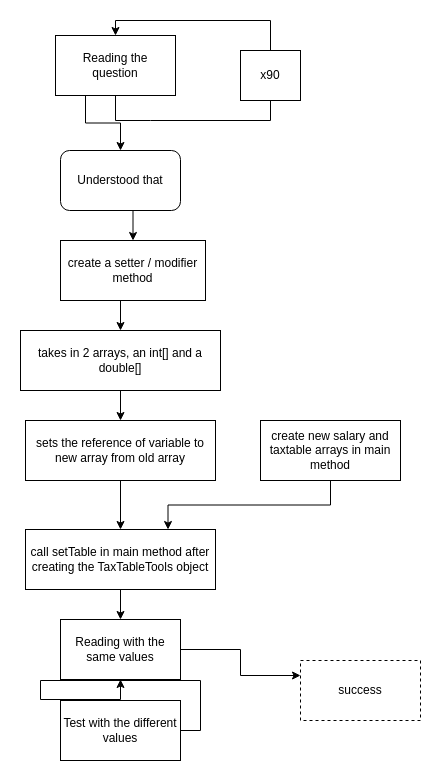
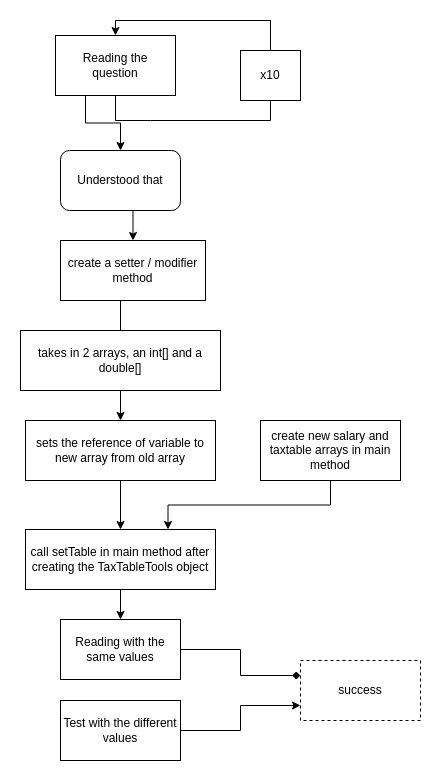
node "x90": label "x90" -> "x10"
edge "create a setter / modifier method" -> "takes in 2 arrays, an int[] and a double[]": arrowhead classic -> none
edge "Reading with the same values" -> "success": arrowhead classic -> diamond
edge "Test with the different values" -> "Reading with the same values": now "Test with the different values" -> "success"
